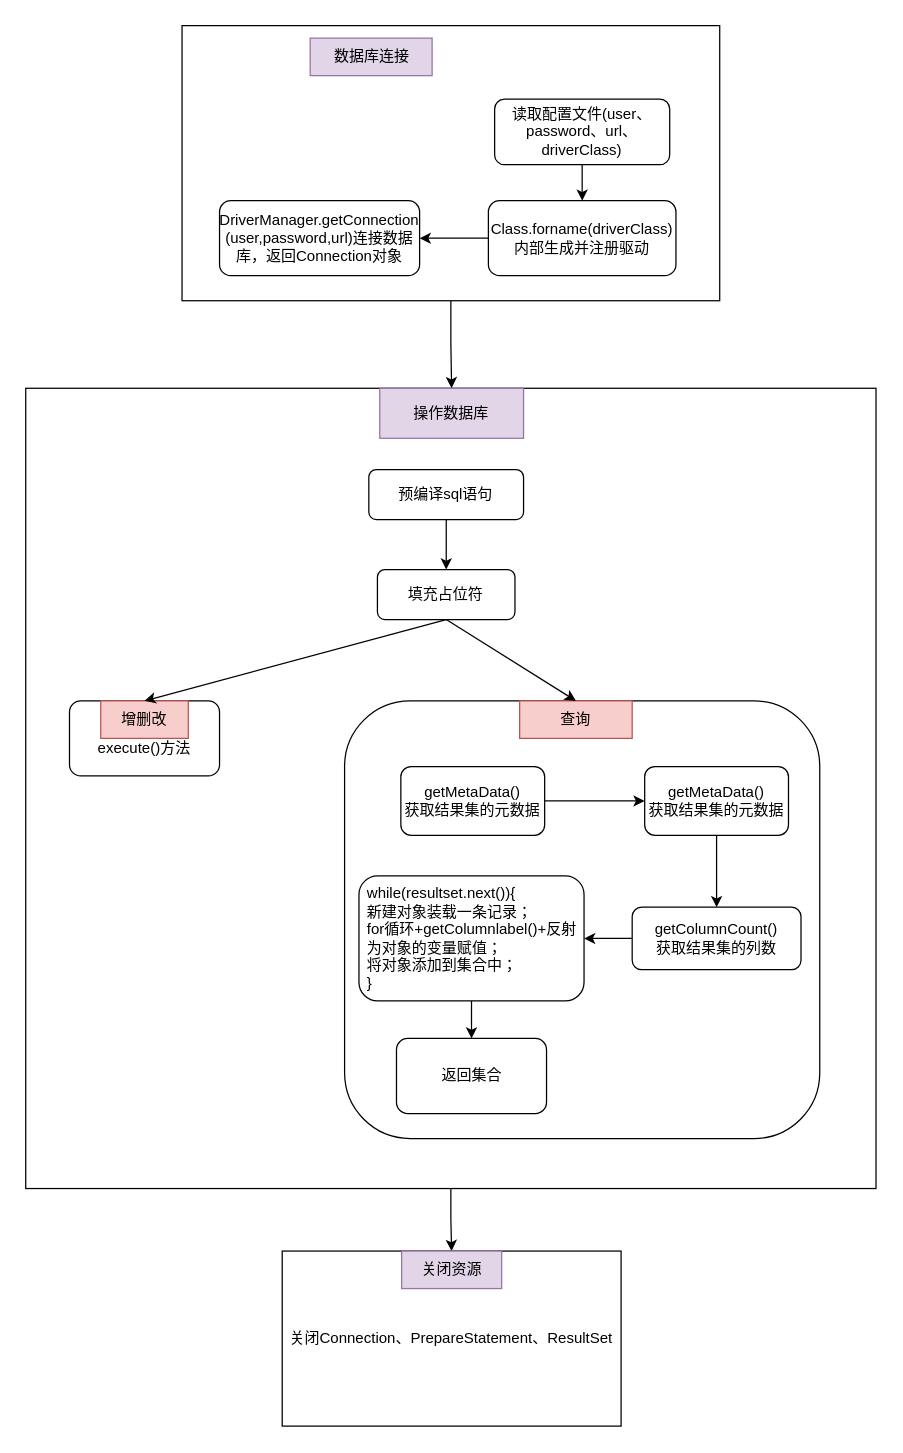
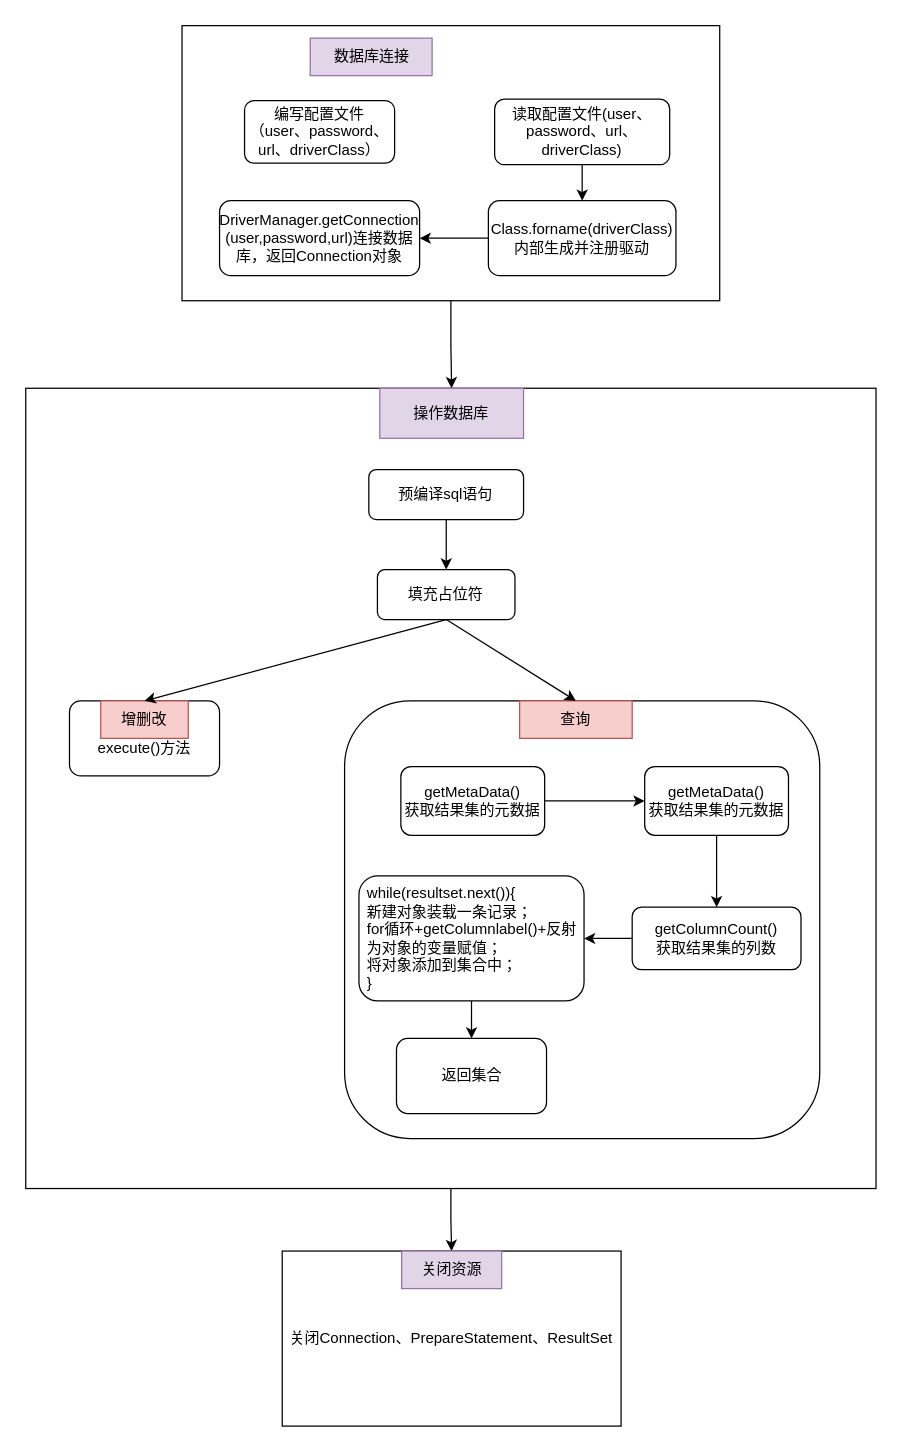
node "编写配置文件（user、password、url、driverClass）": added
